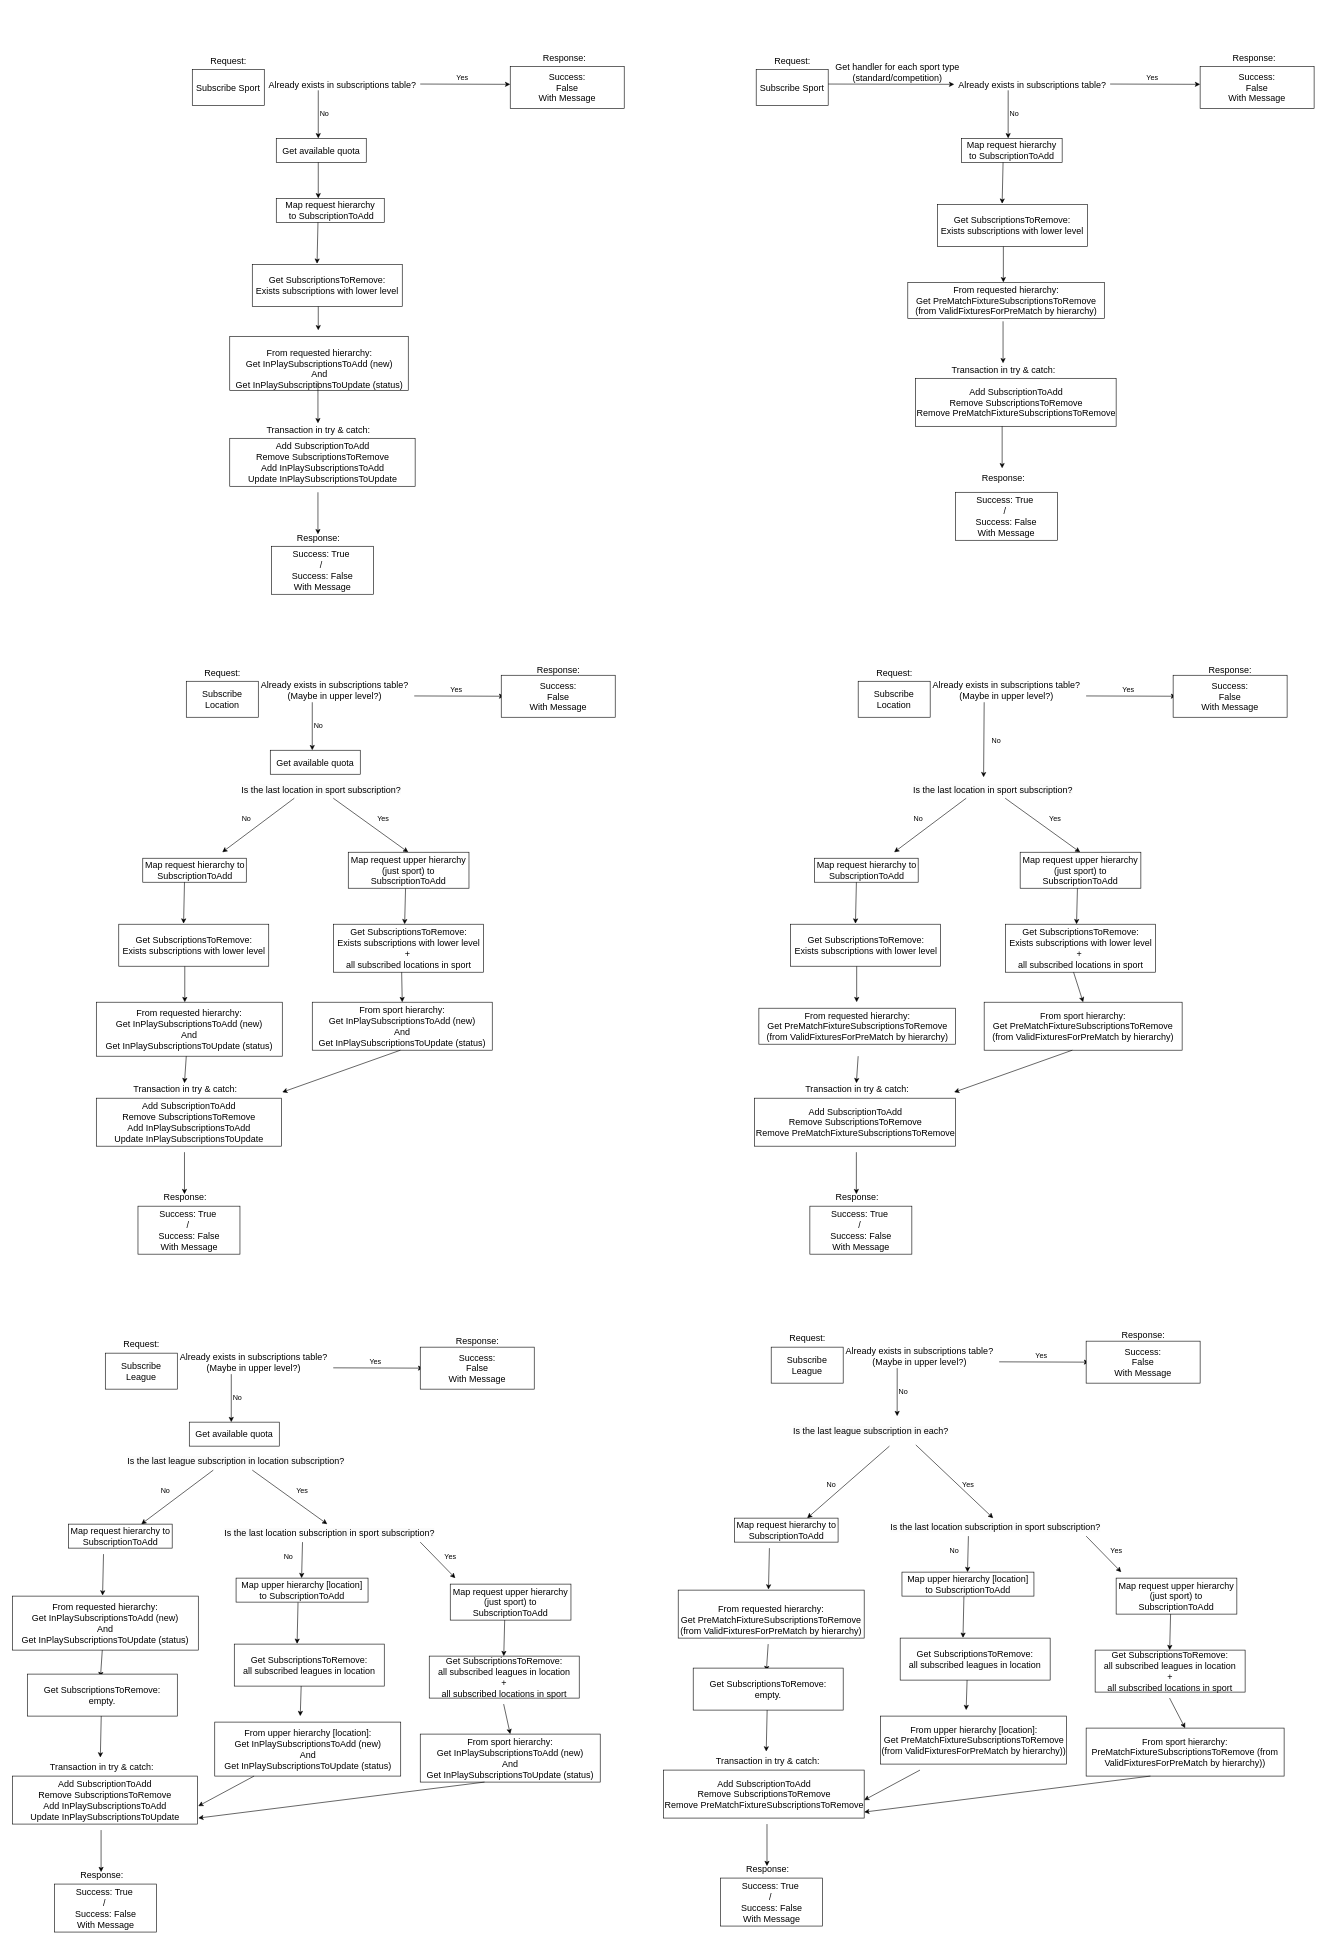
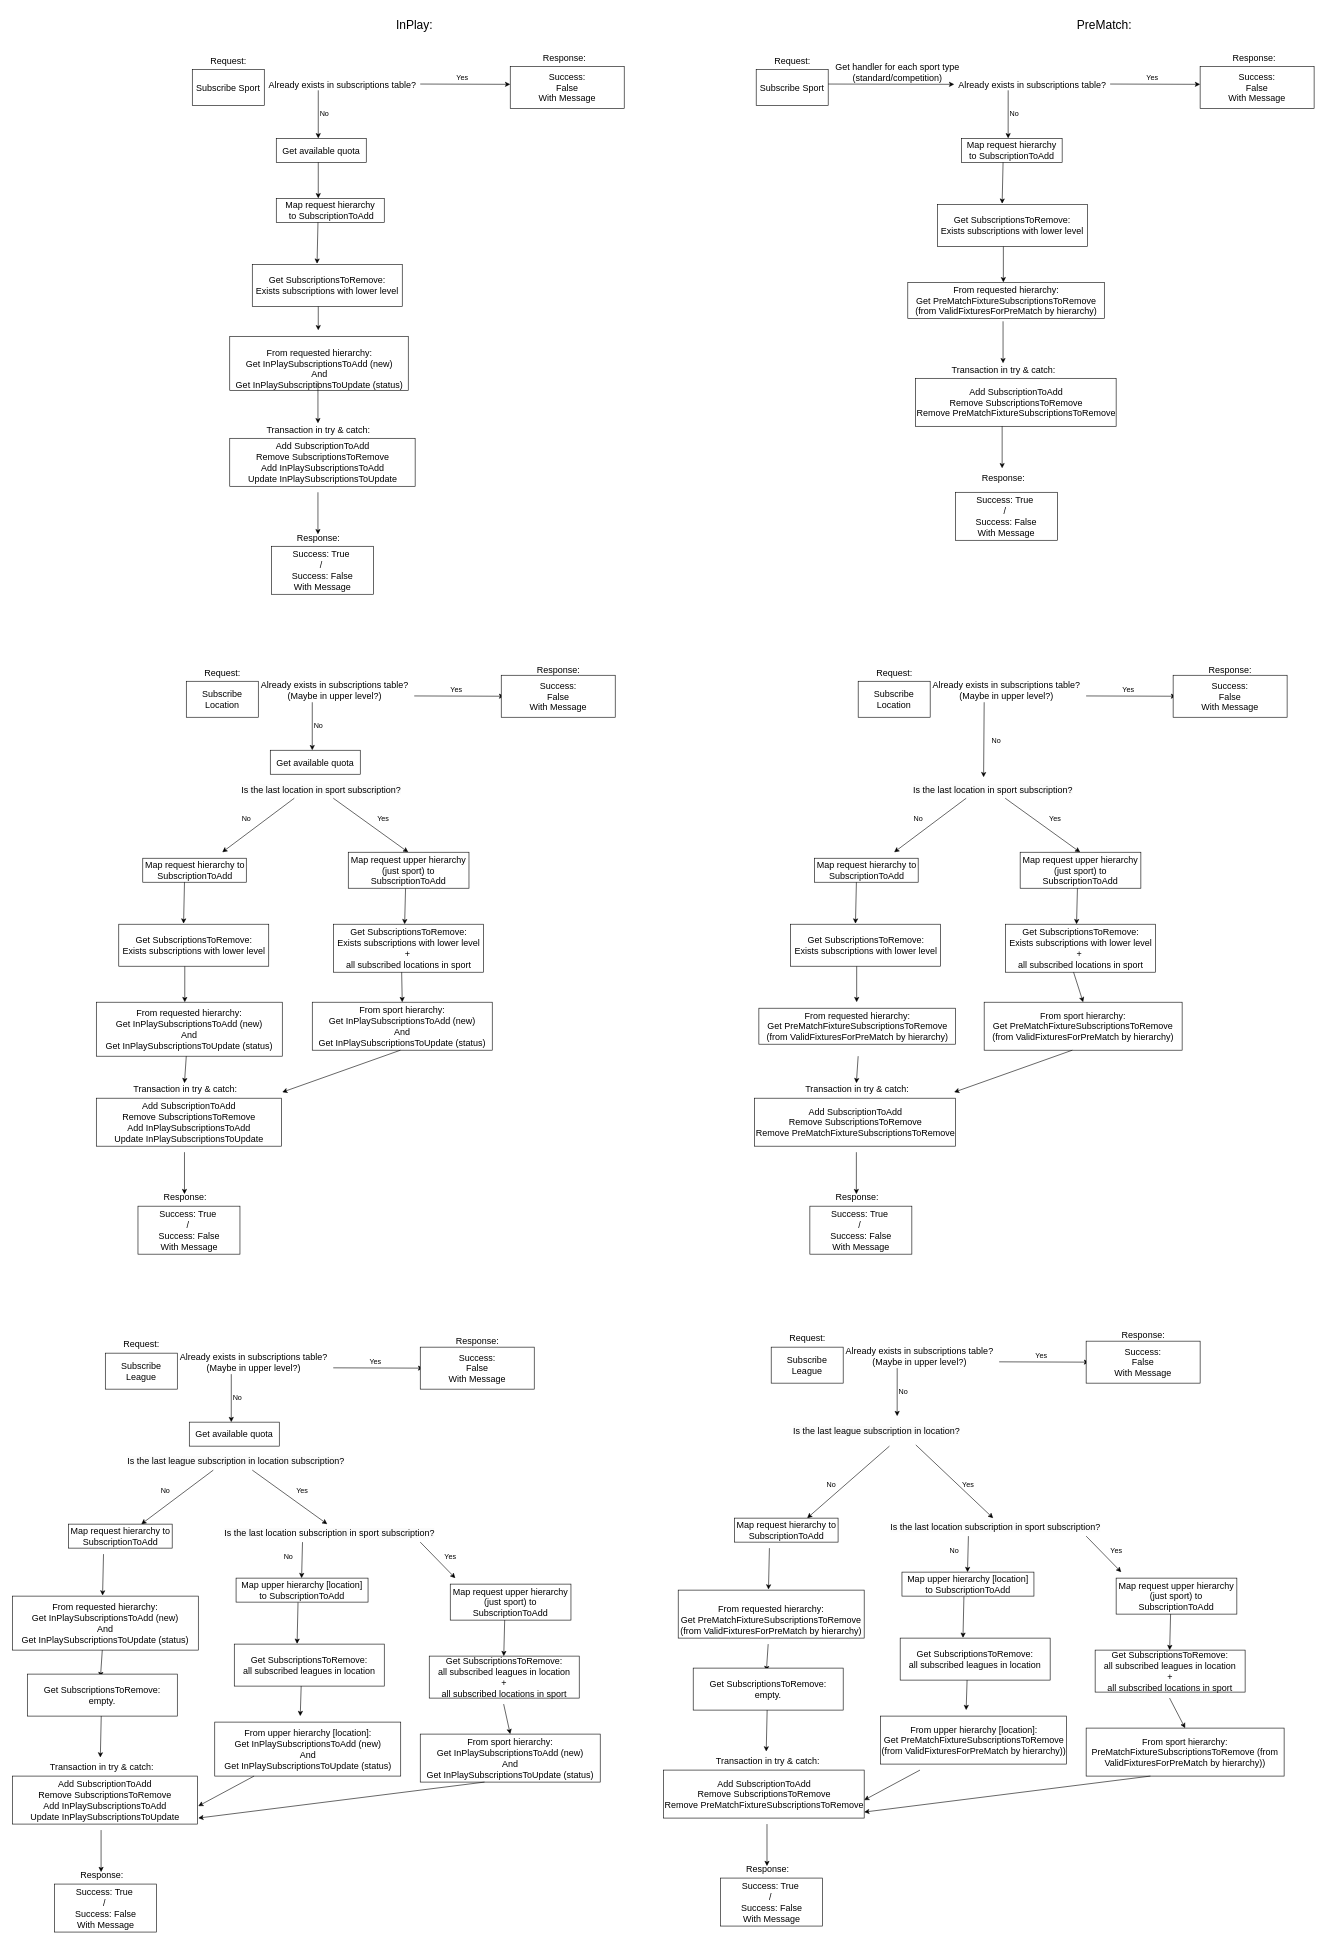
node "InPlay:": added
node "PreMatch:": added
node "Is the last league subscription in each?": label "Is the last league subscription in each?" -> "Is the last league subscription in location?"
